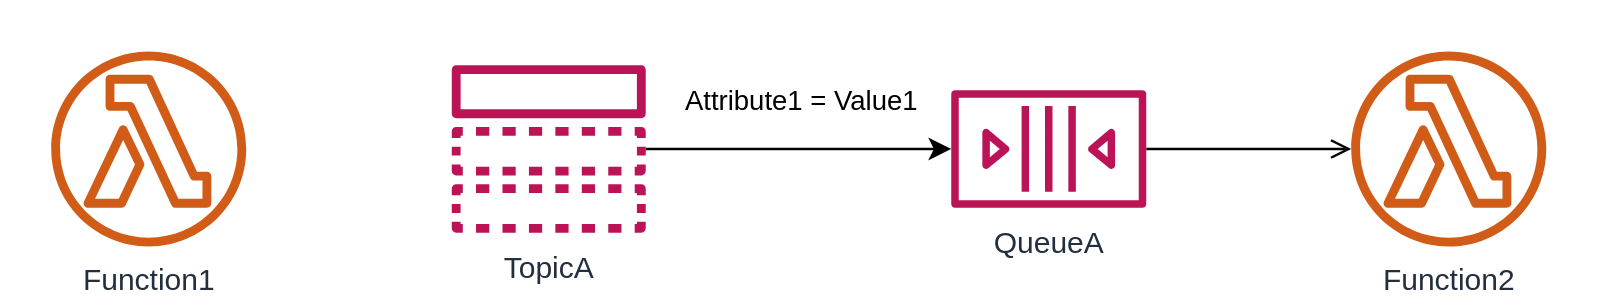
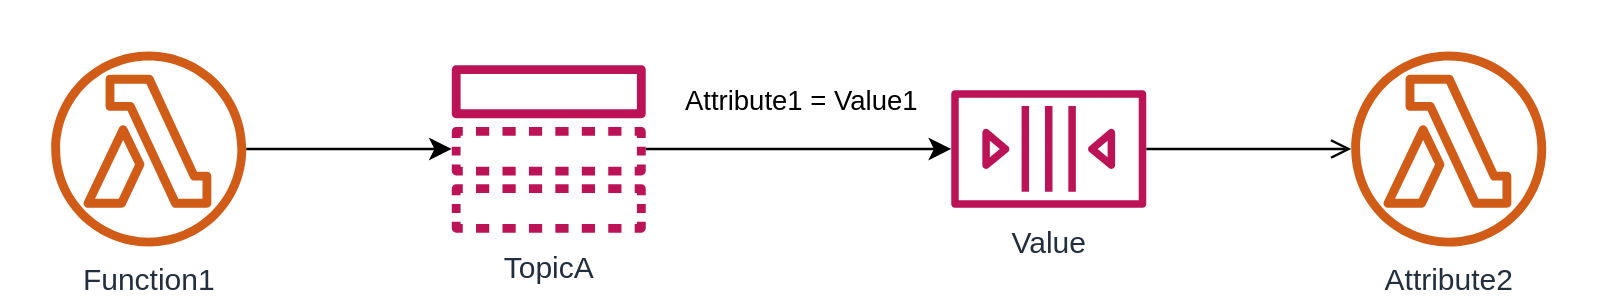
edge "Function1" -> "TopicA": added
node "QueueA": label "QueueA" -> "Value"
node "Function2": label "Function2" -> "Attribute2"
